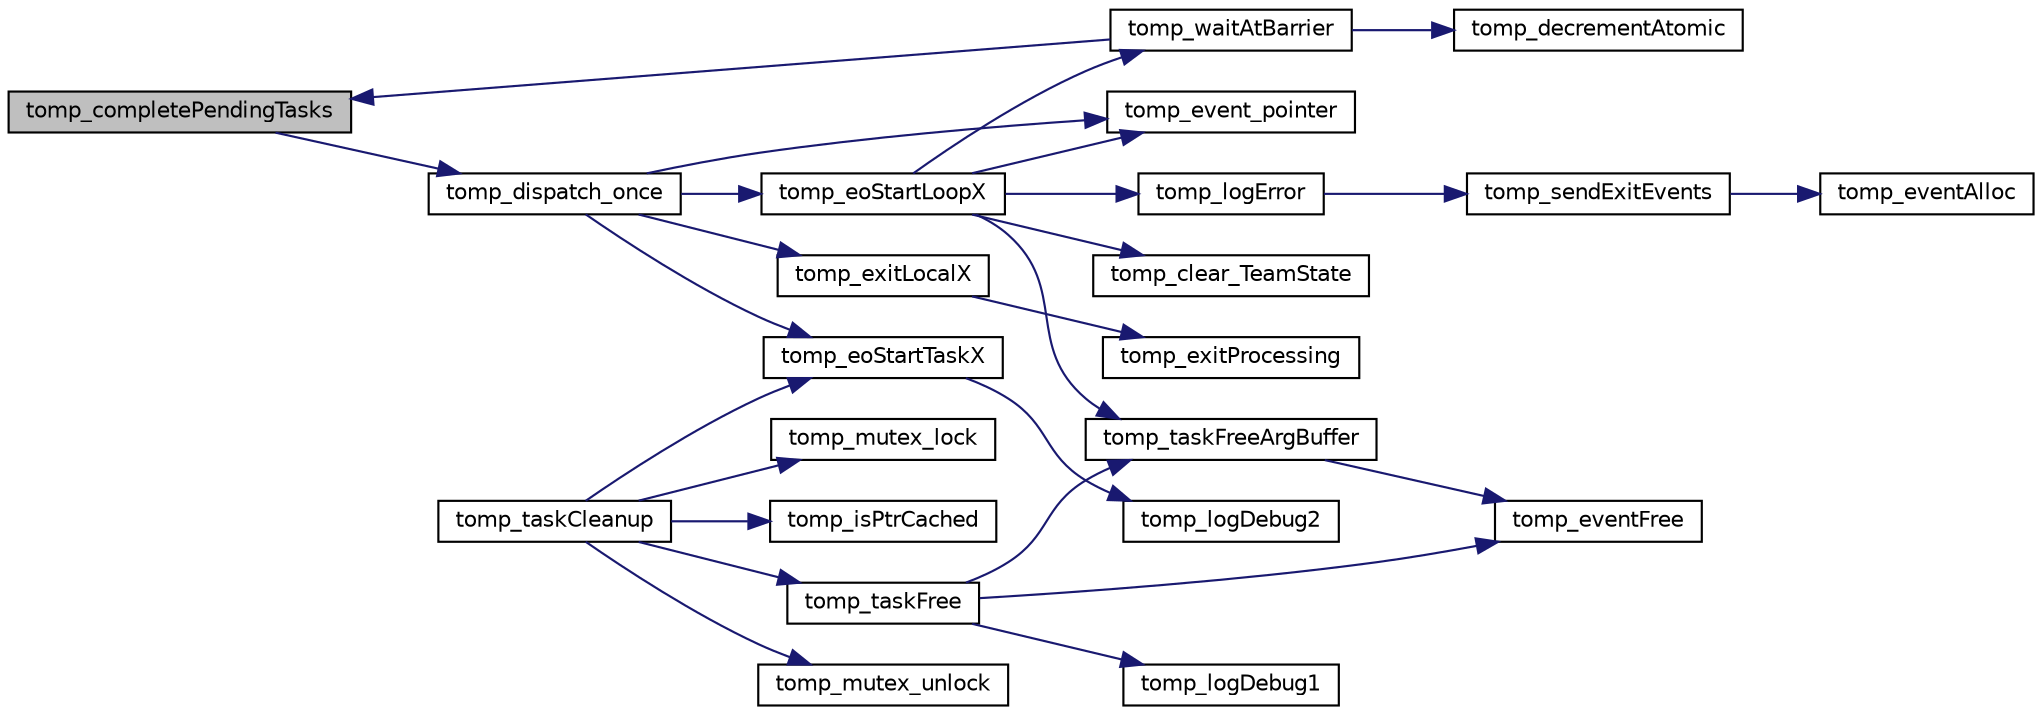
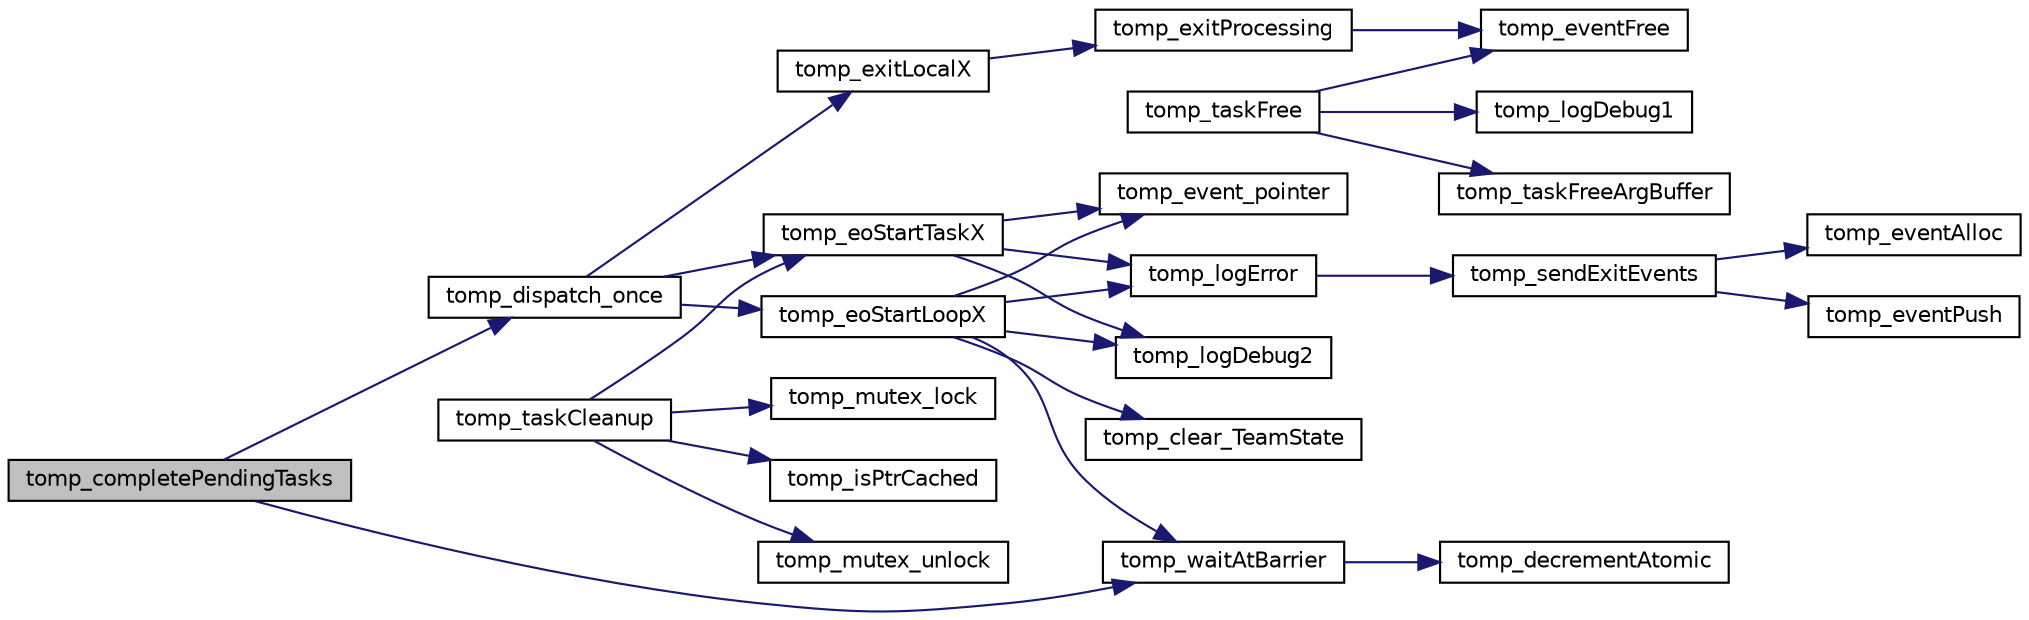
edge "tomp_waitAtBarrier" -> "tomp_completePendingTasks": reversed
edge "tomp_dispatch_once" -> "tomp_event_pointer": now "tomp_eoStartTaskX" -> "tomp_event_pointer"
edge "tomp_eoStartTaskX" -> "tomp_logError": added
edge "tomp_eoStartLoopX" -> "tomp_taskFreeArgBuffer": now "tomp_eoStartLoopX" -> "tomp_logDebug2"
node "tomp_eventPush": added
edge "tomp_taskFreeArgBuffer" -> "tomp_eventFree": now "tomp_exitProcessing" -> "tomp_eventFree"
edge "tomp_taskCleanup" -> "tomp_taskFree": removed
